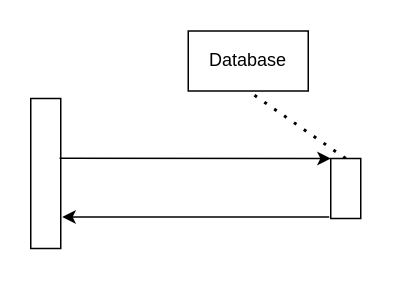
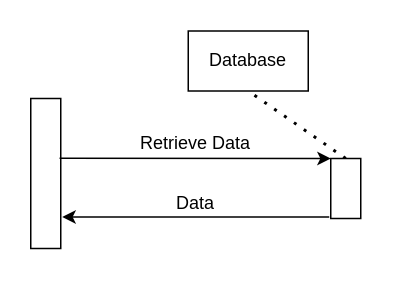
node "Retrieve Data": added
node "Data": added
